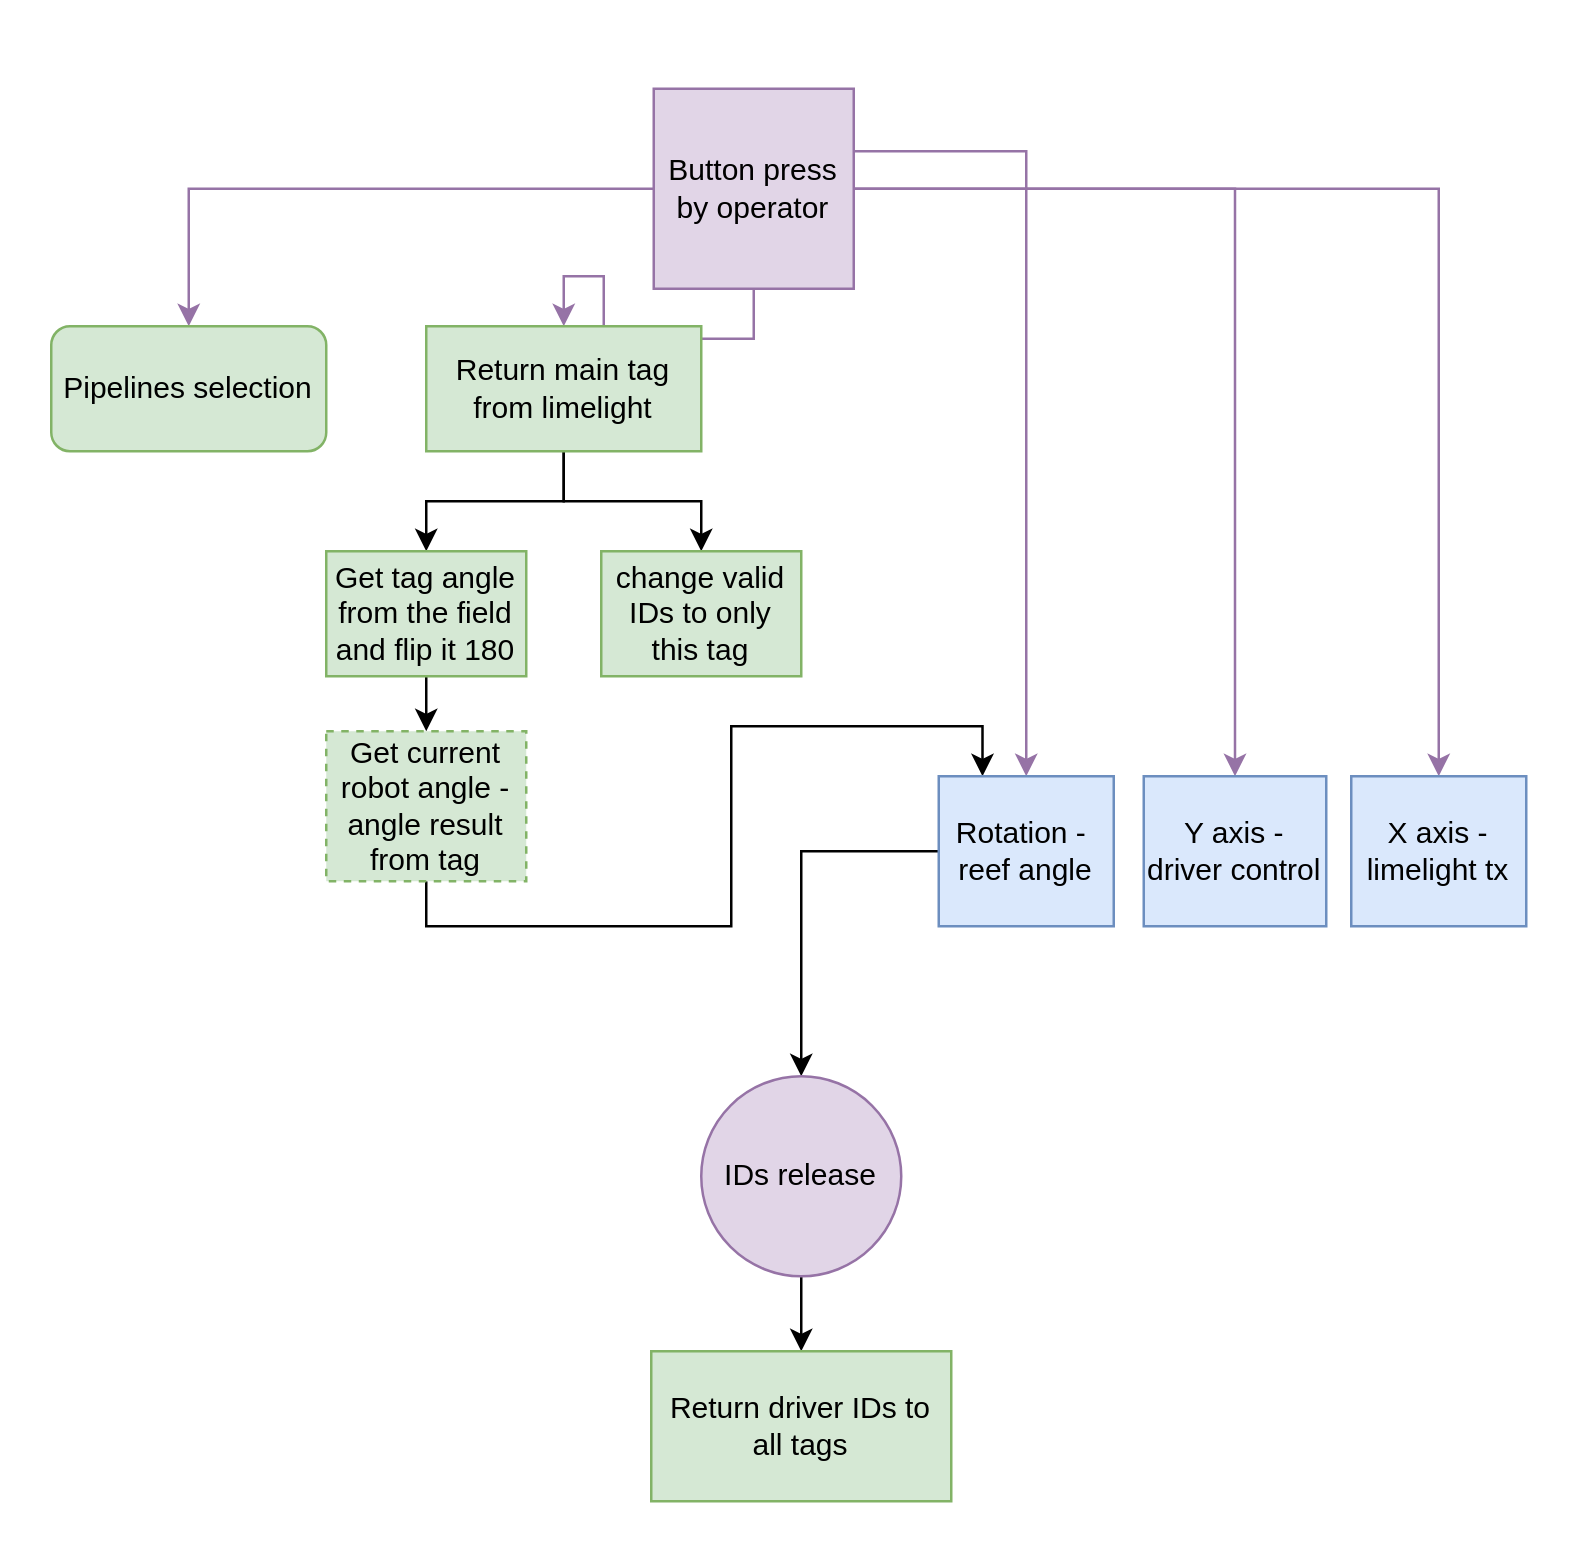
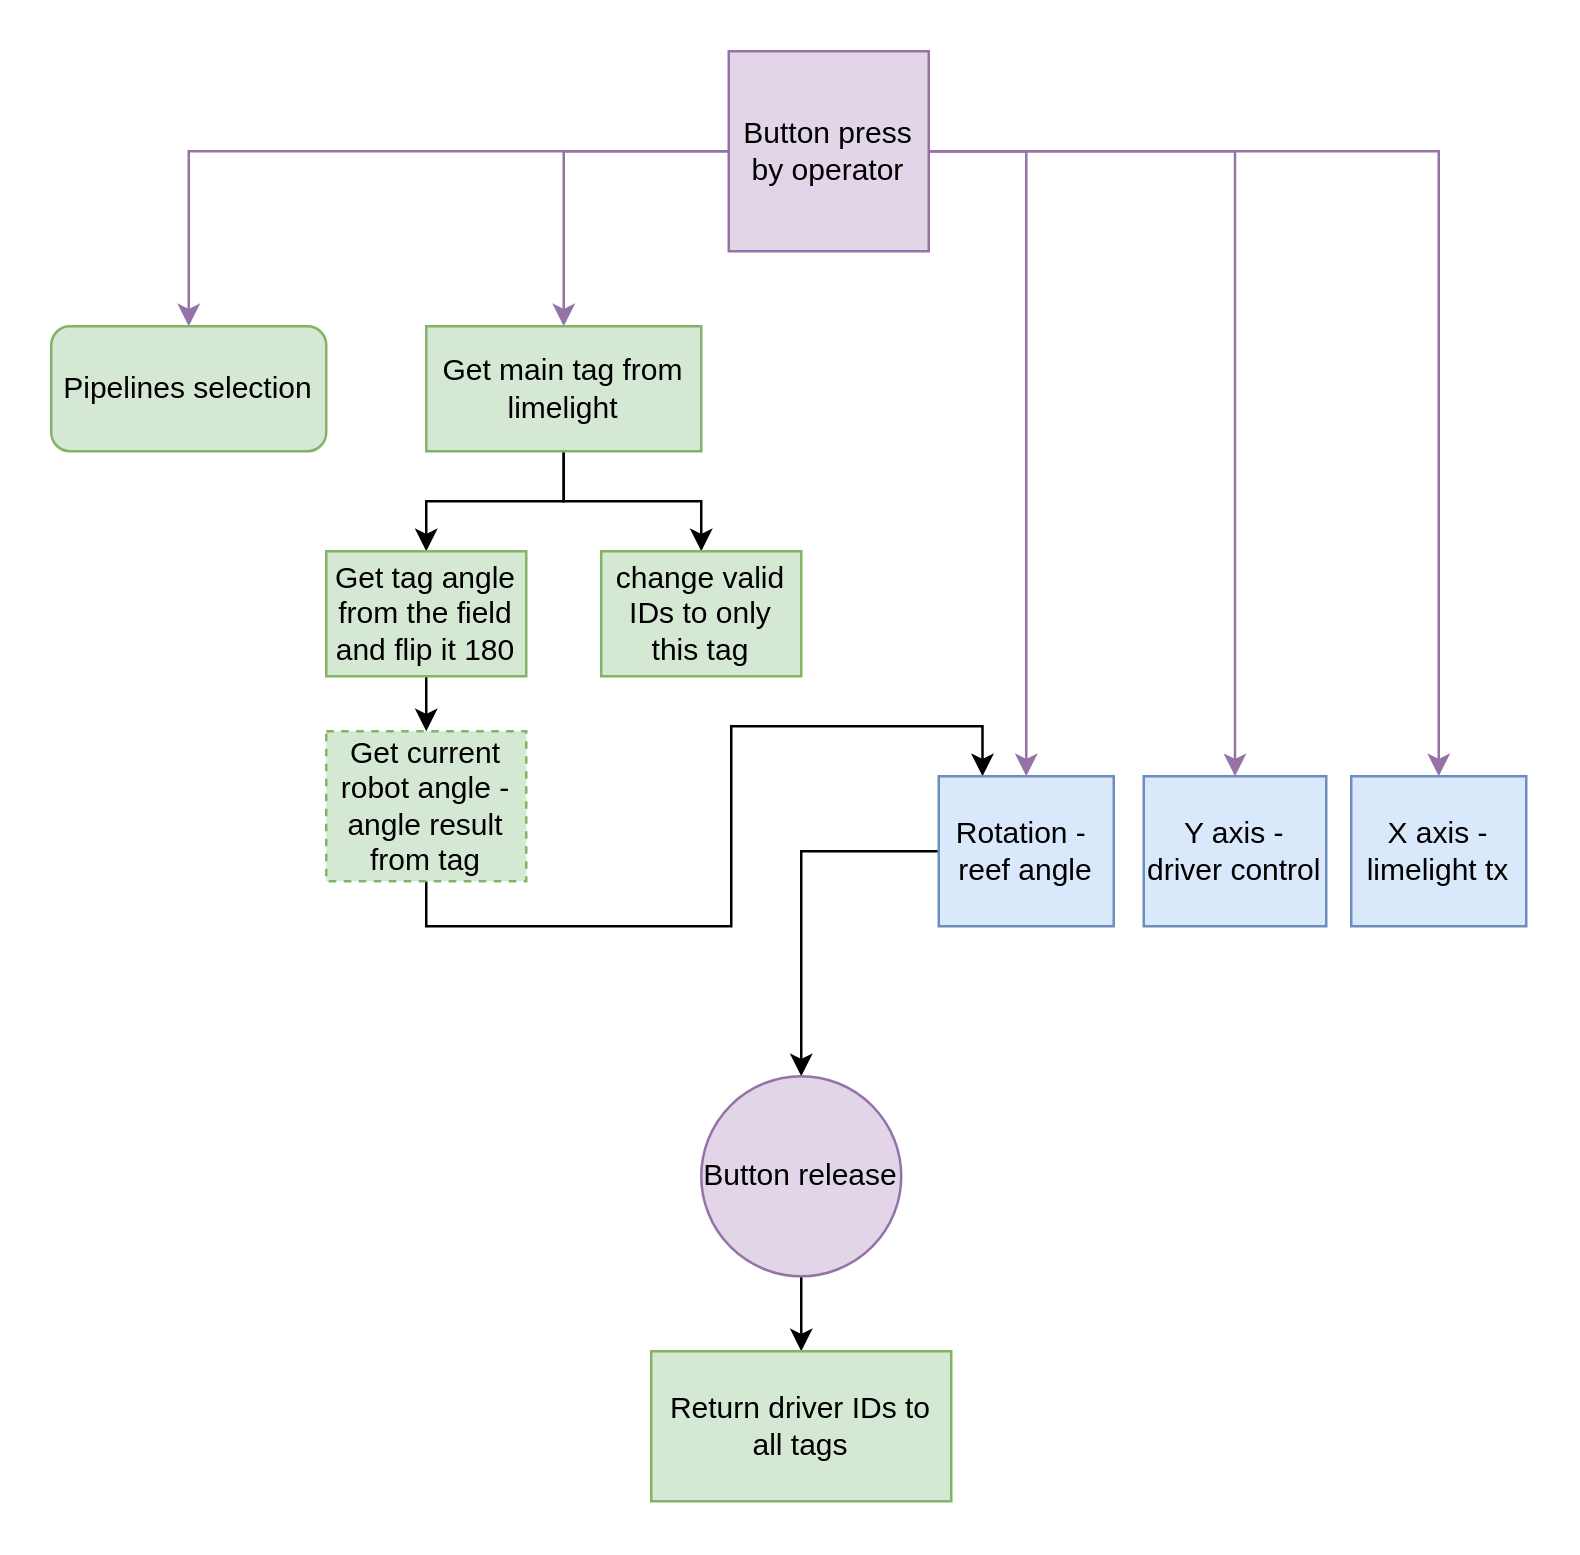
node "Button press by operator": moved (754, 189) -> (829, 151)
node "Return main tag from limelight": label "Return main tag from limelight" -> "Get main tag from limelight"
node "IDs release": label "IDs release" -> "Button release"
